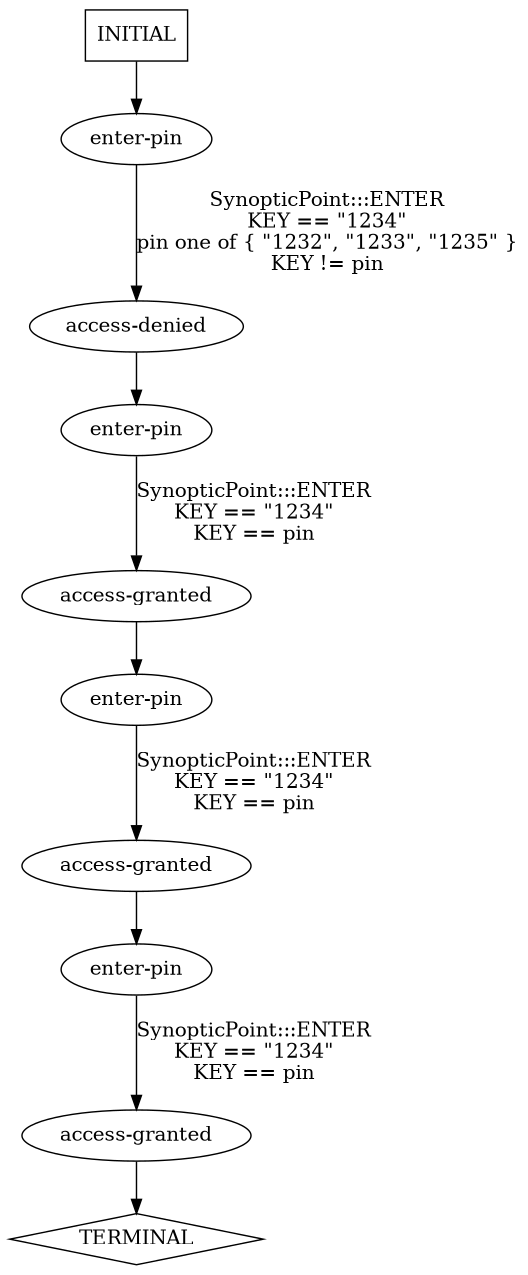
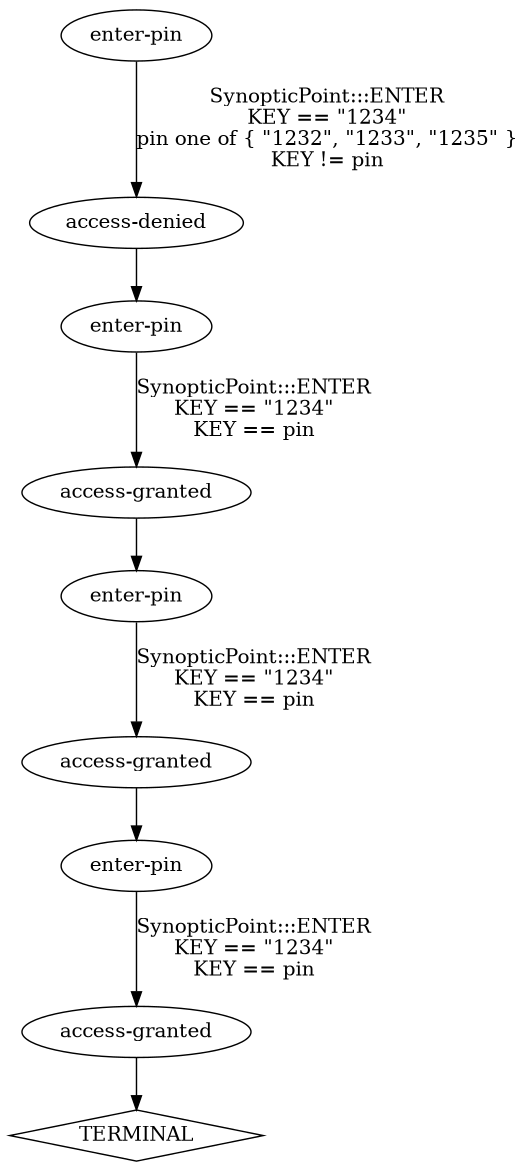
node "INITIAL": removed
